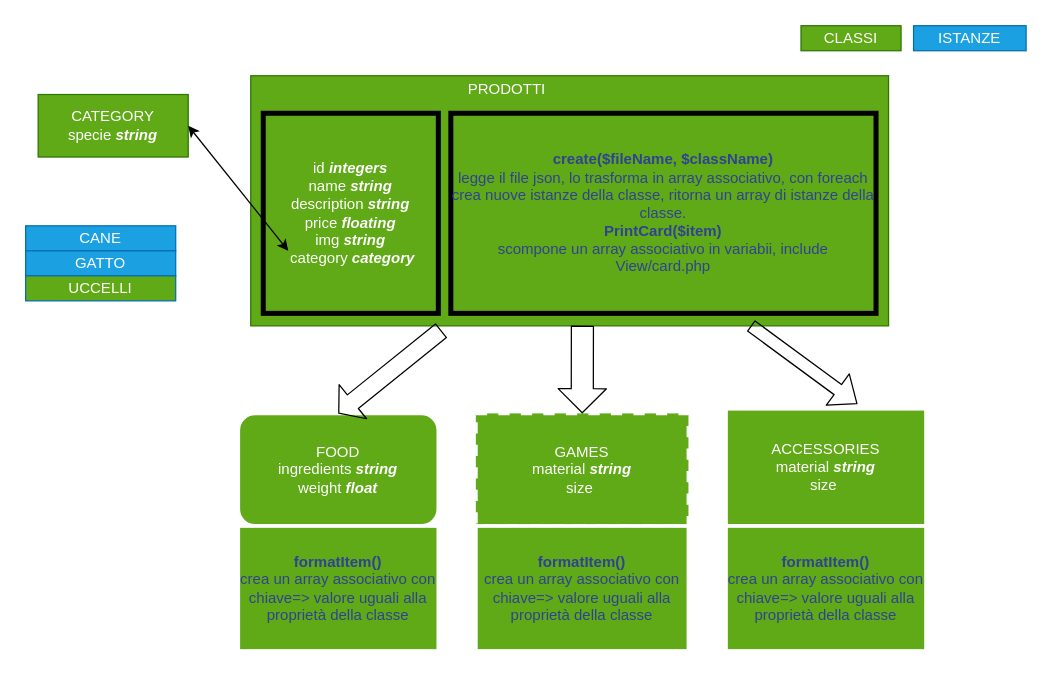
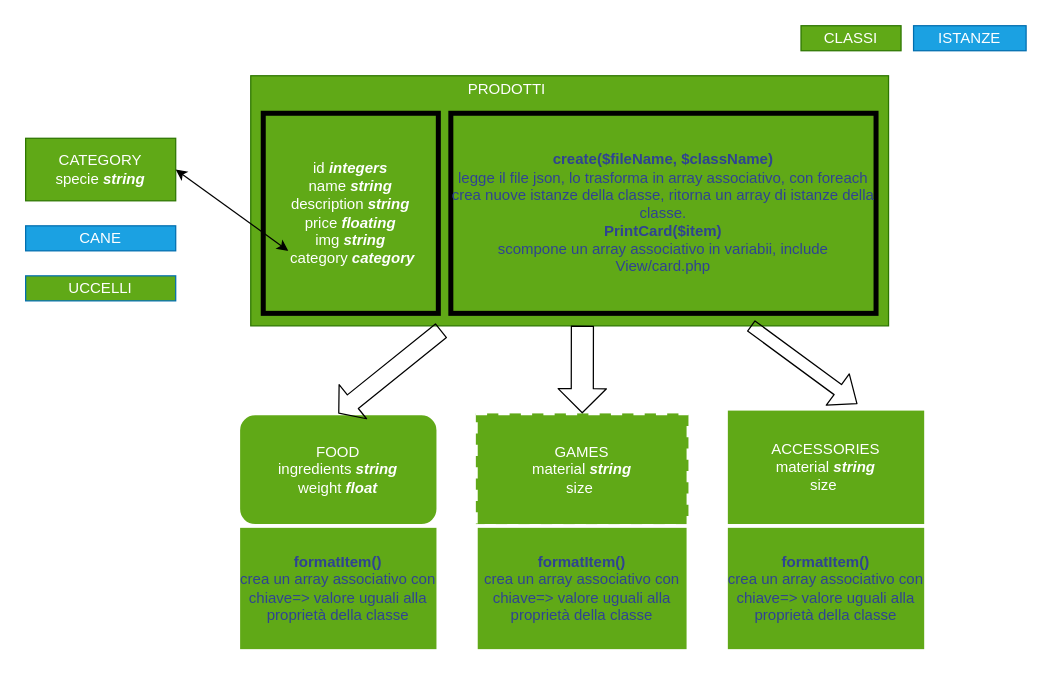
node "CATEGORY specie string": moved (113, 126) -> (101, 169)
node "GATTO": removed
